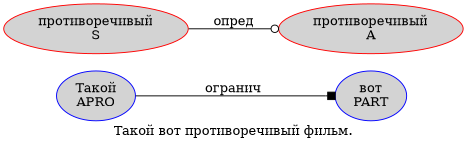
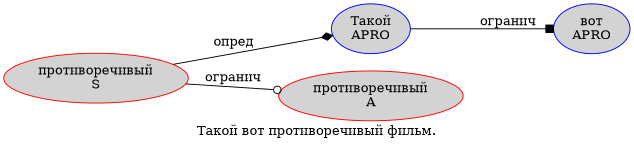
edge "противоречивый S" -> "противоречивый A": label "опред" -> "огранич"
edge "противоречивый S" -> "Такой APRO": added, label "опред"
node "вот PART": label "вот PART" -> "вот APRO"
